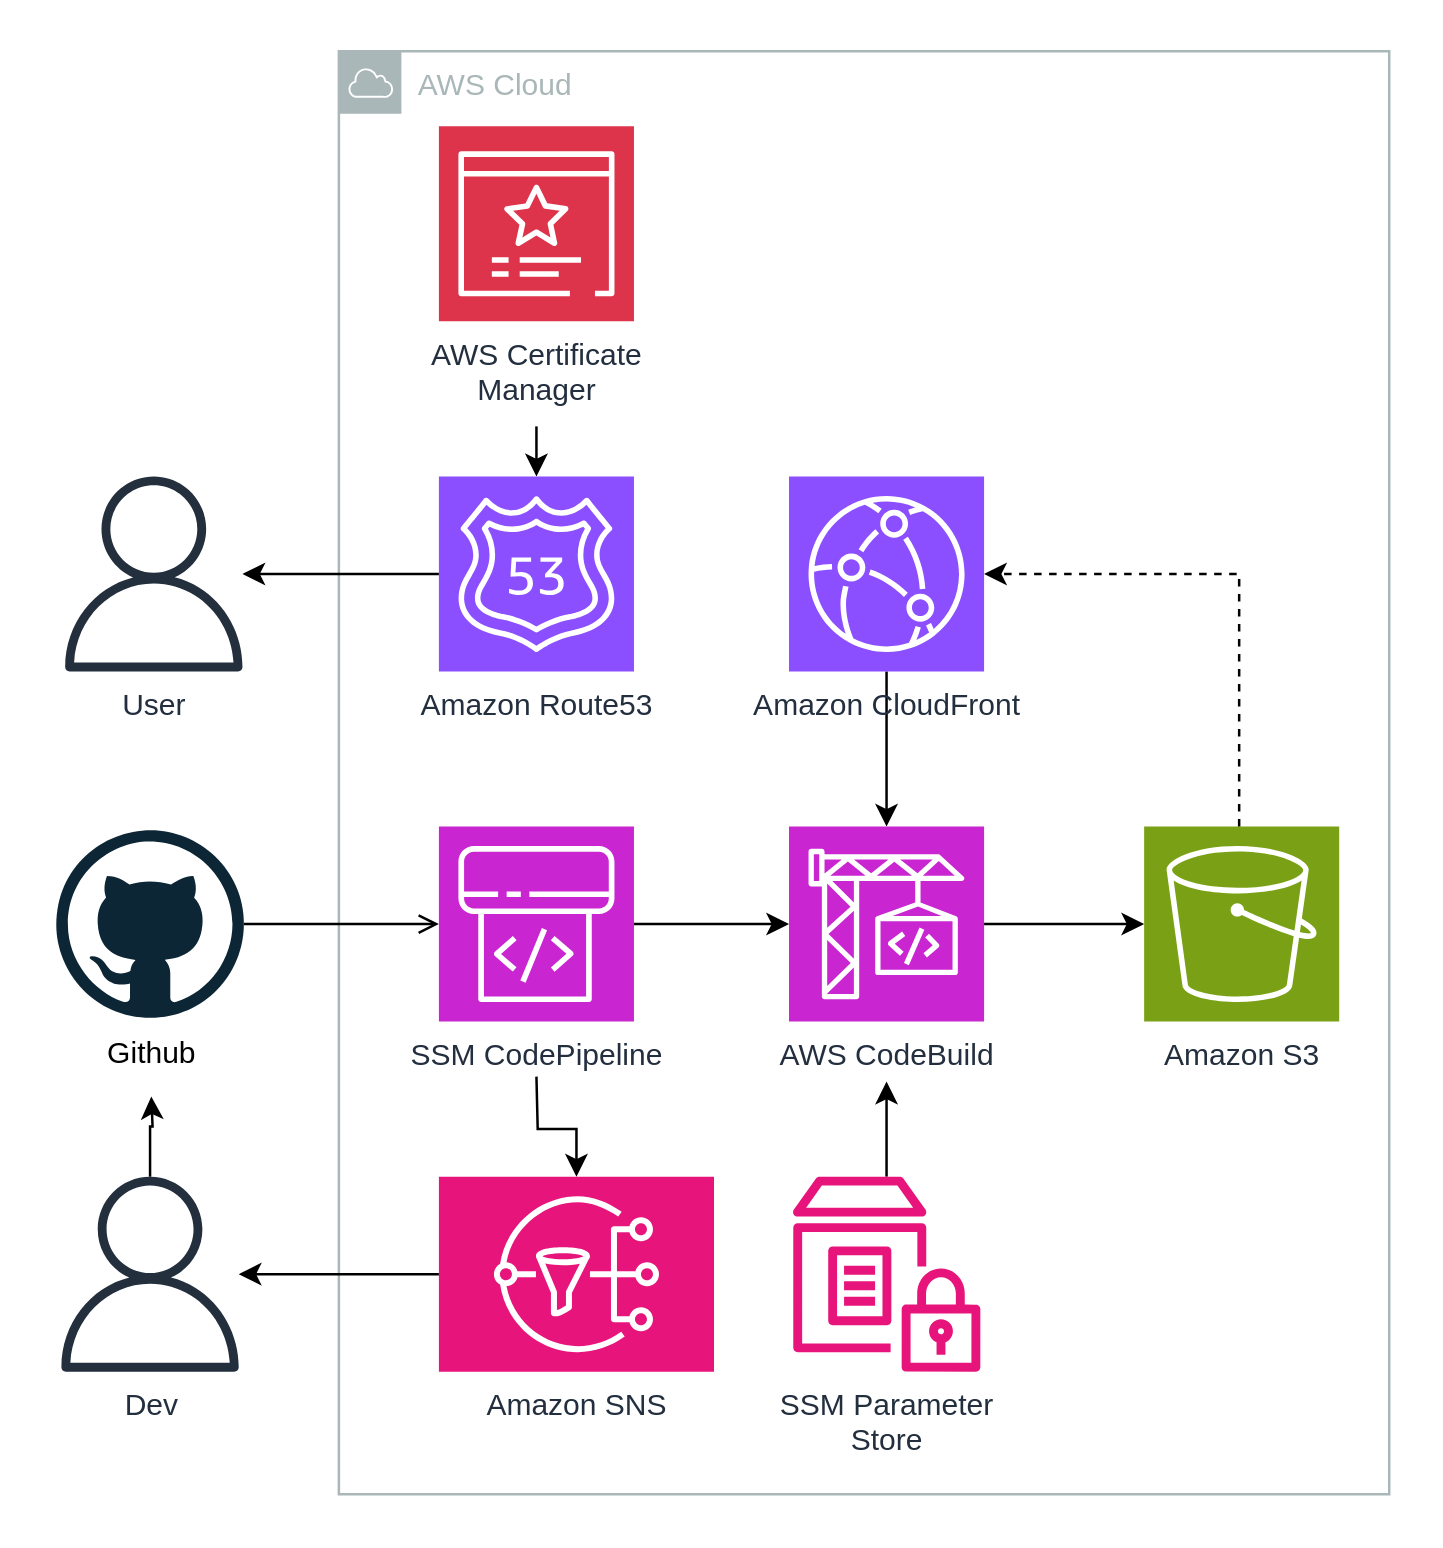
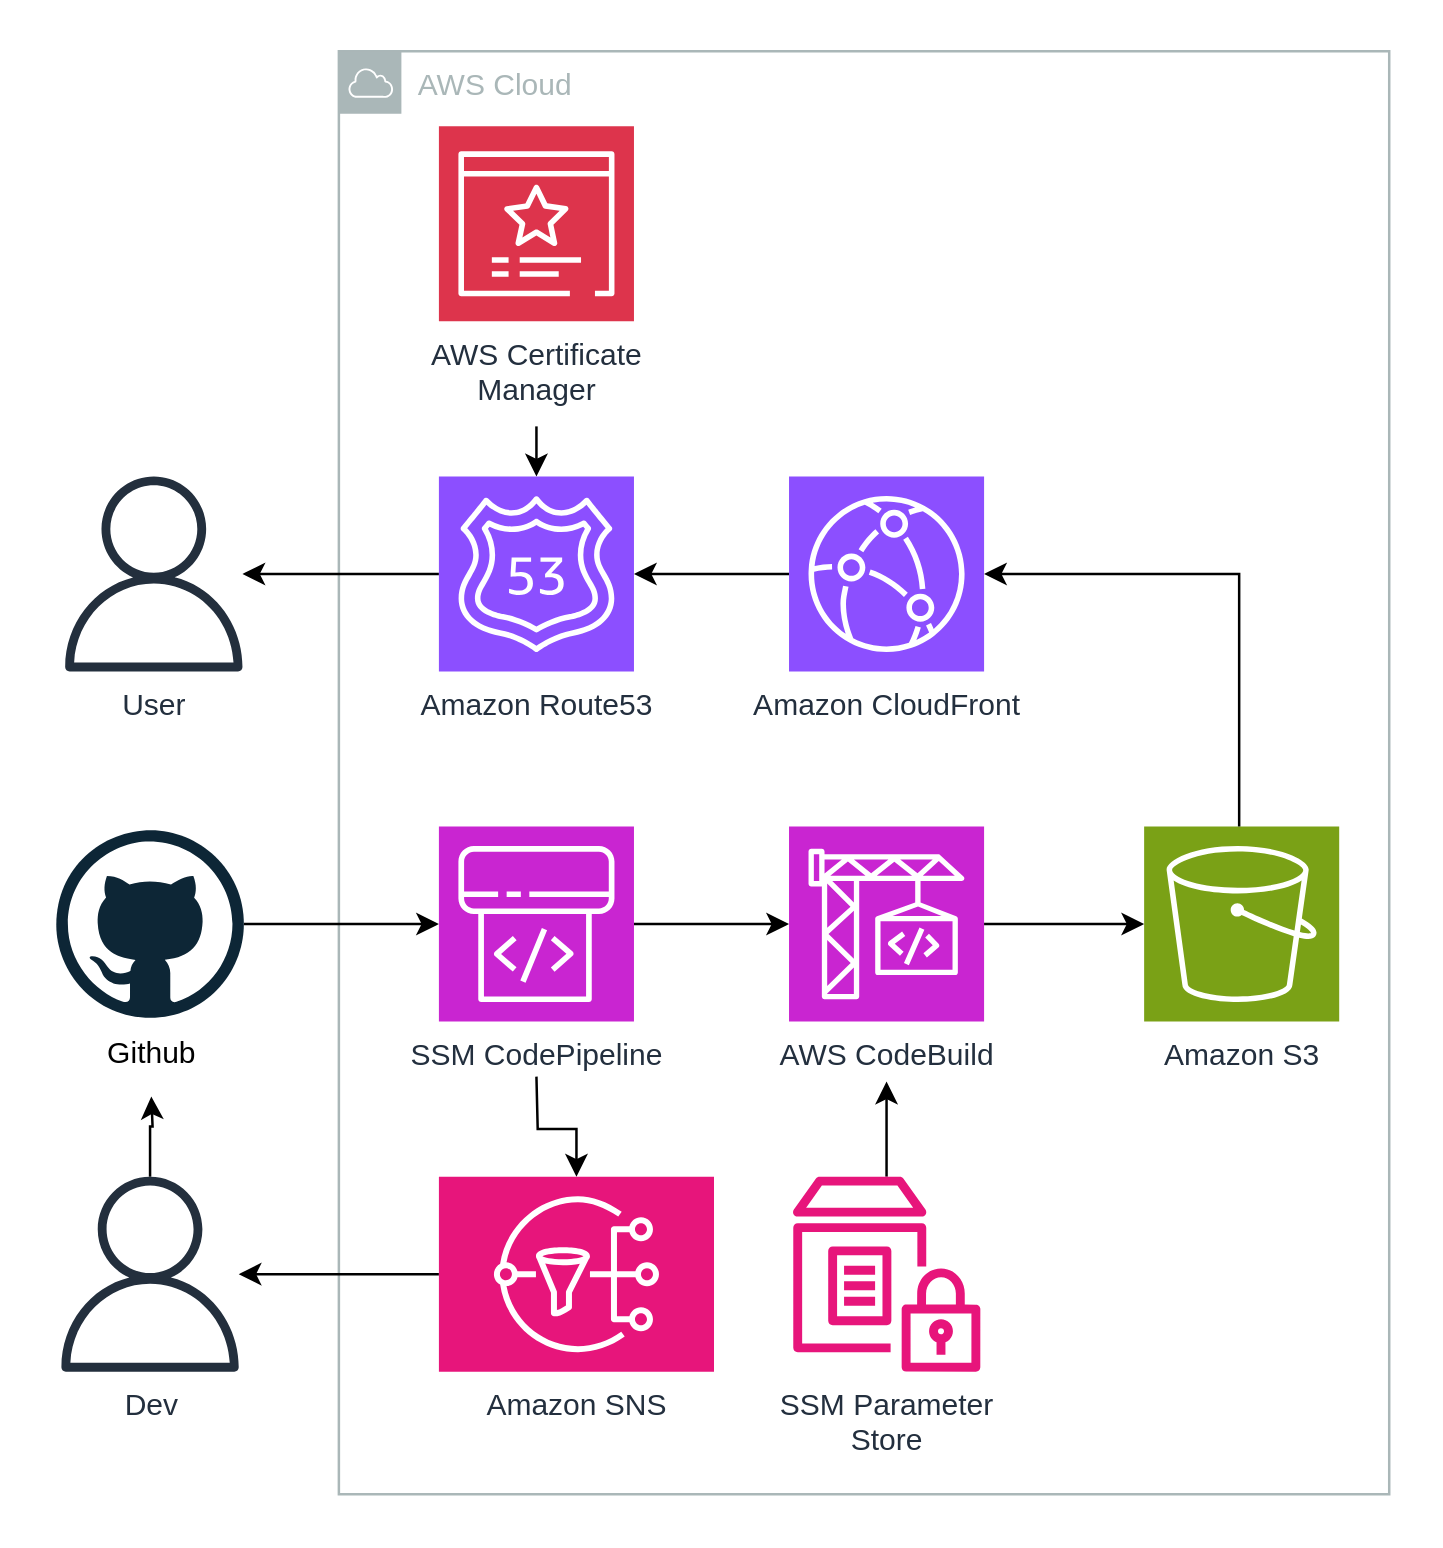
edge "Amazon S3" -> "Amazon CloudFront": style dashed -> solid
edge "Amazon CloudFront" -> "AWS CodeBuild": now "Amazon CloudFront" -> "Amazon Route53"
edge "Github" -> "SSM CodePipeline": arrowhead open -> classic
